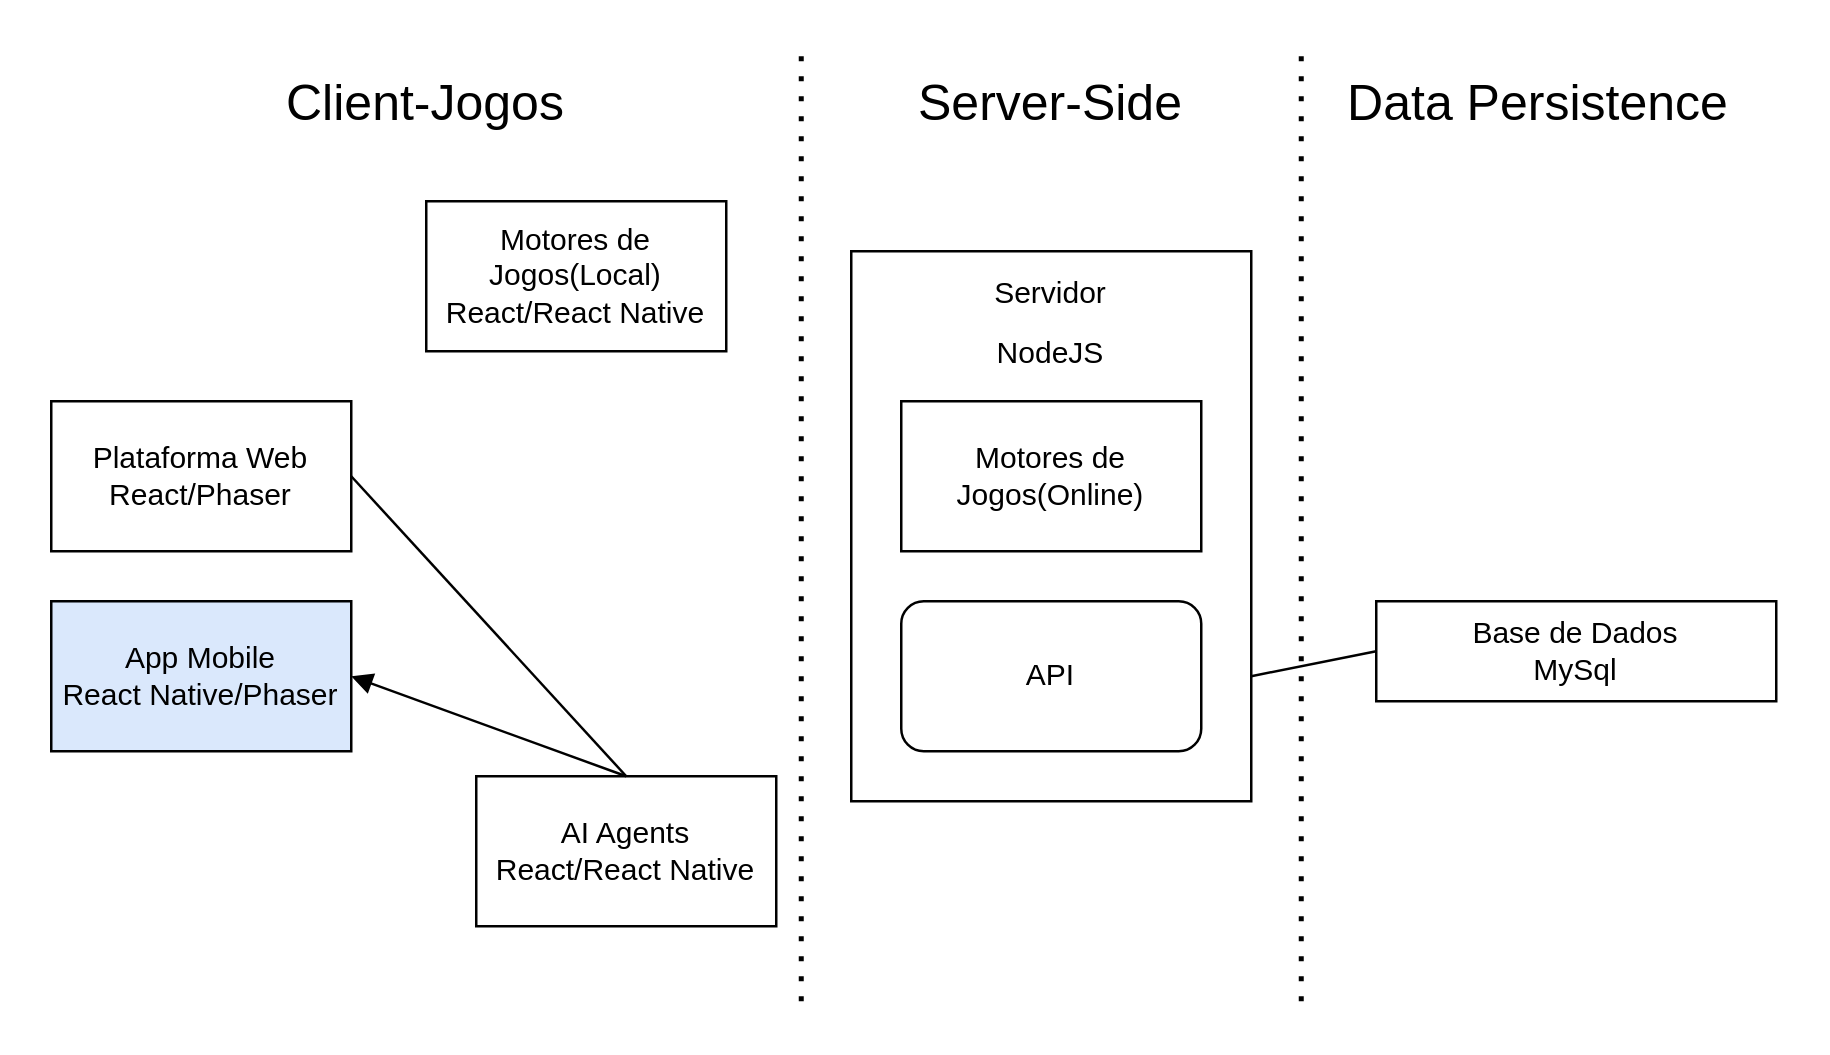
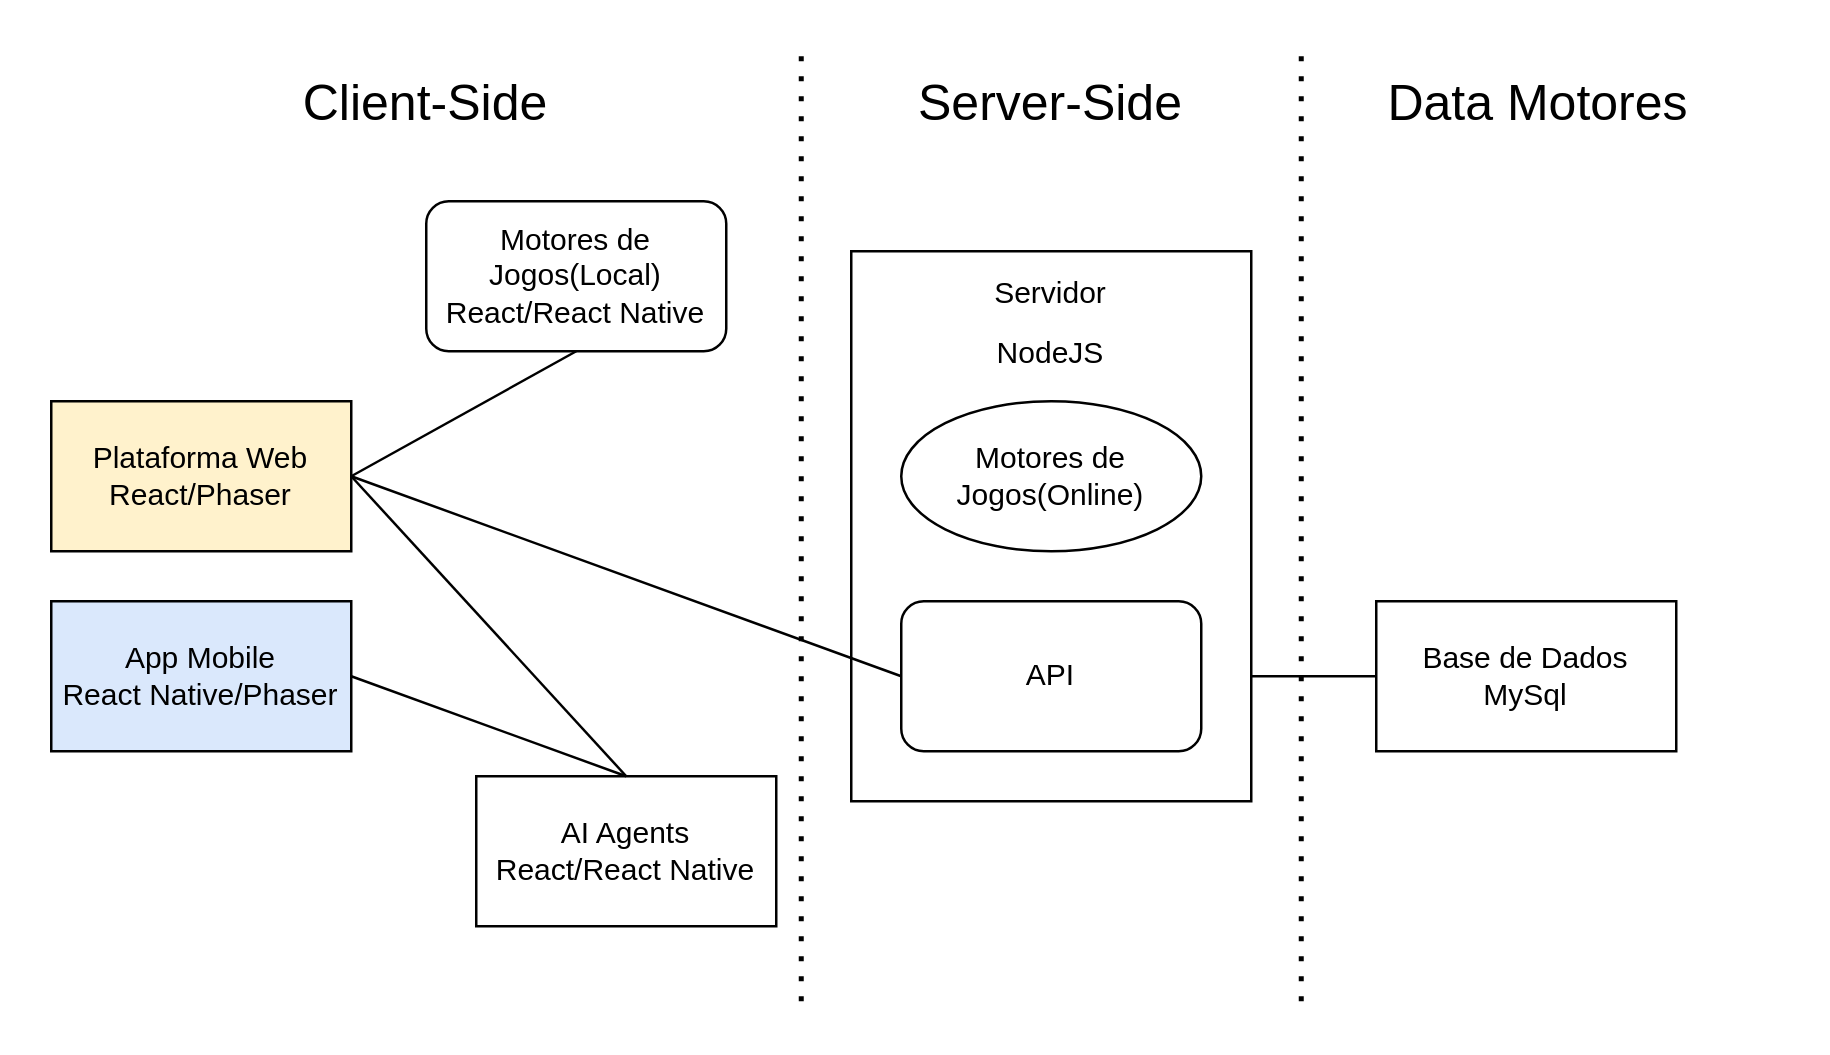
node "Client-Jogos": label "Client-Jogos" -> "Client-Side"
node "Data Persistence": label "Data Persistence" -> "Data Motores"
node "Motores de Jogos(Local) React/React Native": shape rectangle -> rounded rectangle
edge "Motores de Jogos(Local) React/React Native" -- "Plataforma Web React/Phaser": added
node "Plataforma Web React/Phaser": fillcolor #ffffff -> #fff2cc
node "Motores de Jogos(Online)": shape rectangle -> ellipse
edge "Plataforma Web React/Phaser" -- "API": added
node "Base de Dados MySql": size 400x100 -> 300x150
edge "AI Agents React/React Native" -> "App Mobile React Native/Phaser": arrowhead block -> none
